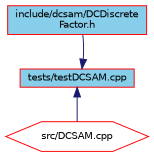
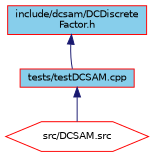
edge "include/dcsam/DCDiscrete Factor.h" -> "tests/testDCSAM.cpp": reversed
node "src/DCSAM.cpp": label "src/DCSAM.cpp" -> "src/DCSAM.src"
